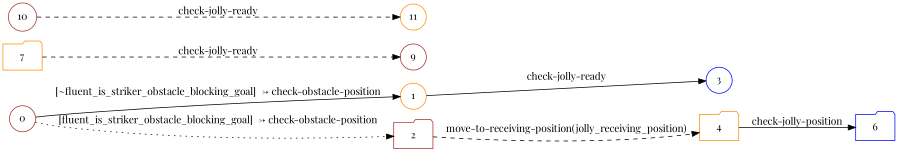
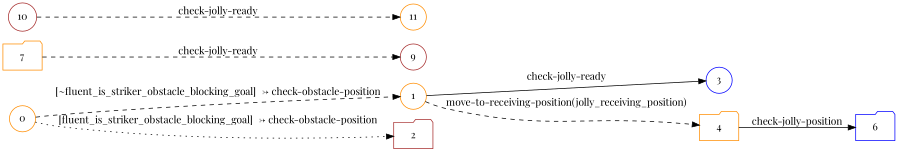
edge "0" -> "1": style solid -> dashed
node "0": color brown -> darkorange
edge "2" -> "4": now "1" -> "4"
